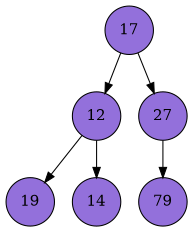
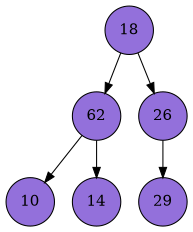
node "17": label "17" -> "18"
node "12": label "12" -> "62"
node "27": label "27" -> "26"
node "19": label "19" -> "10"
node "79": label "79" -> "29"
